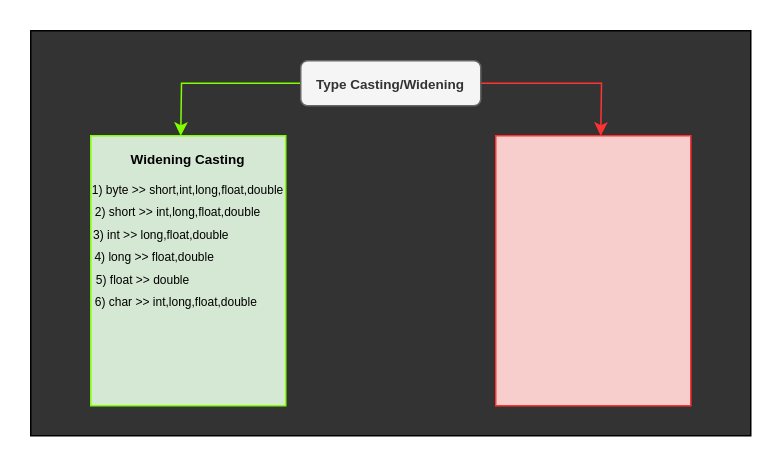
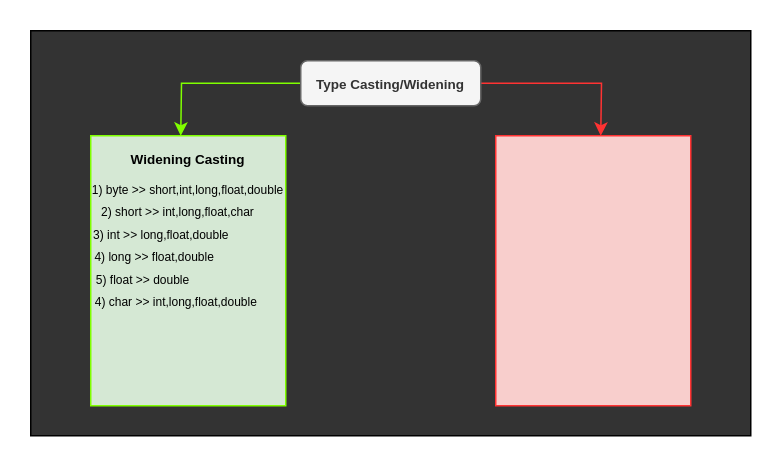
node "2) short >> int,long,float,double": label "2) short >> int,long,float,double" -> "2) short >> int,long,float,char"
node "6) char >> int,long,float,double": label "6) char >> int,long,float,double" -> "4) char >> int,long,float,double"
